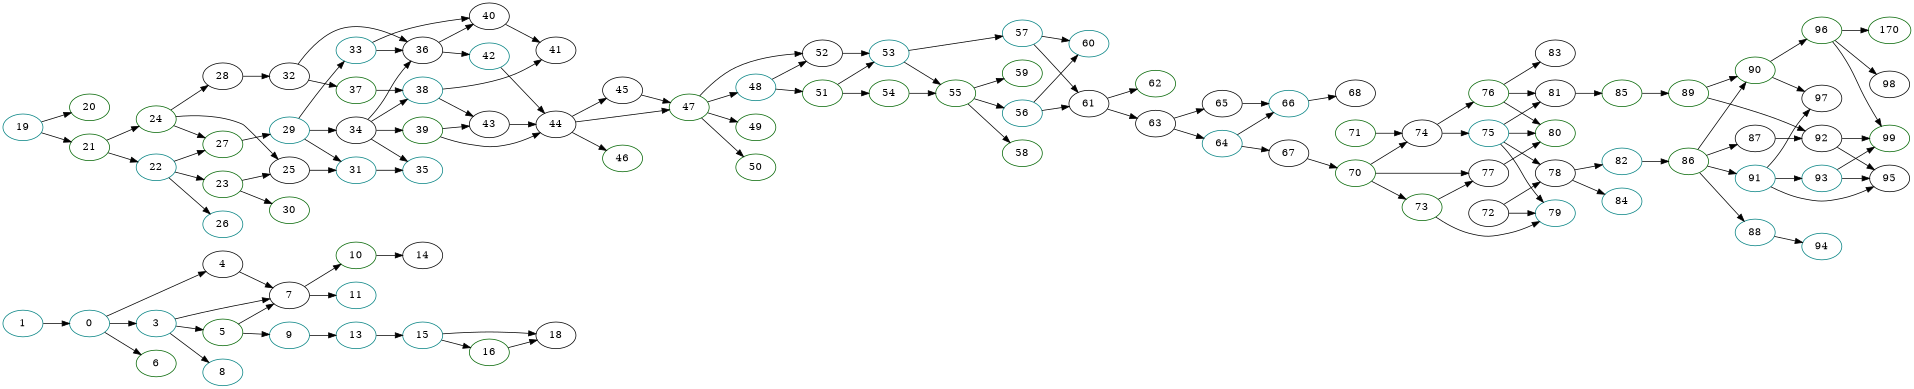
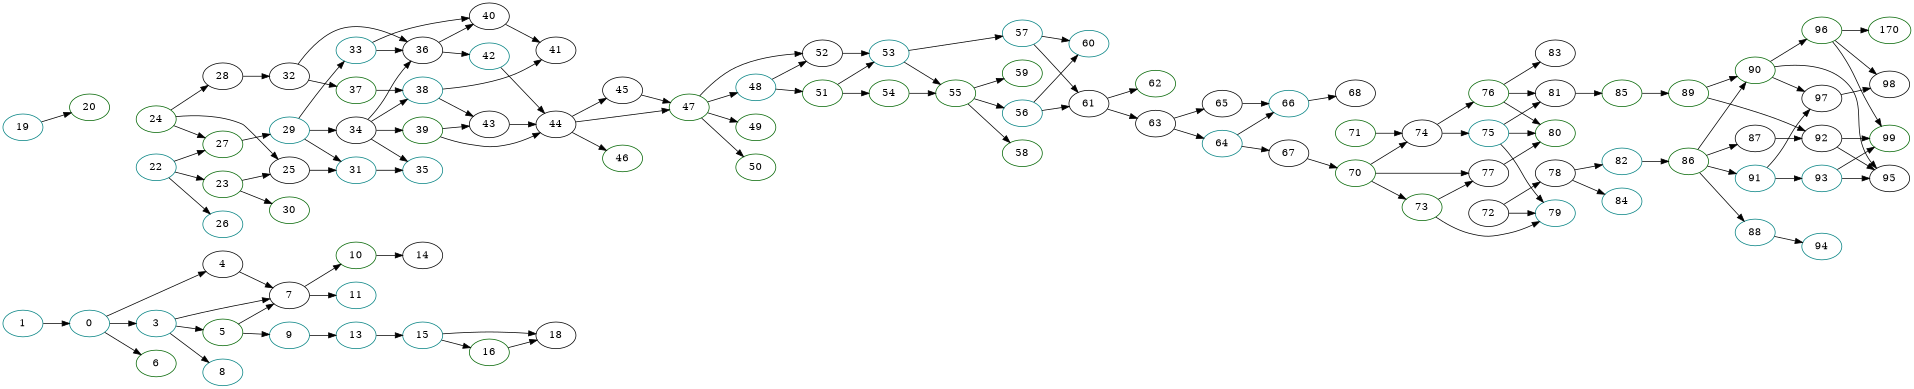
edge "97" -> "98": added
node "21": removed
edge "75" -> "78": removed
edge "91" -> "95": now "90" -> "95"
